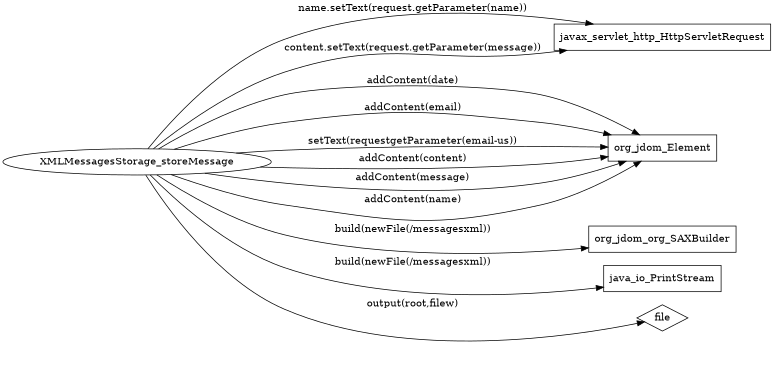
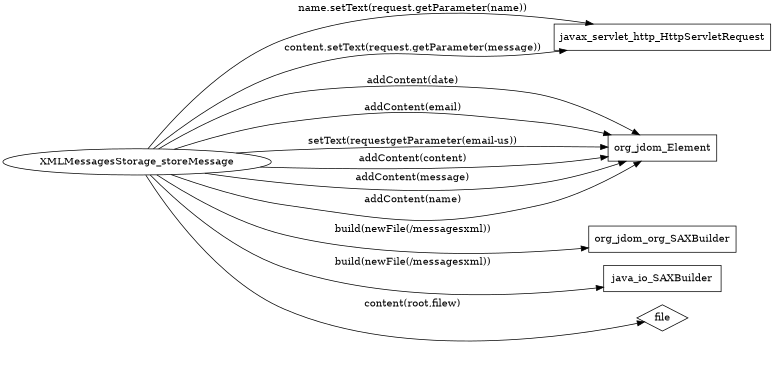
node "java_io_PrintStream": label "java_io_PrintStream" -> "java_io_SAXBuilder"
edge "XMLMessagesStorage_storeMessage" -> "file": label "output(root,filew)" -> "content(root,filew)"
